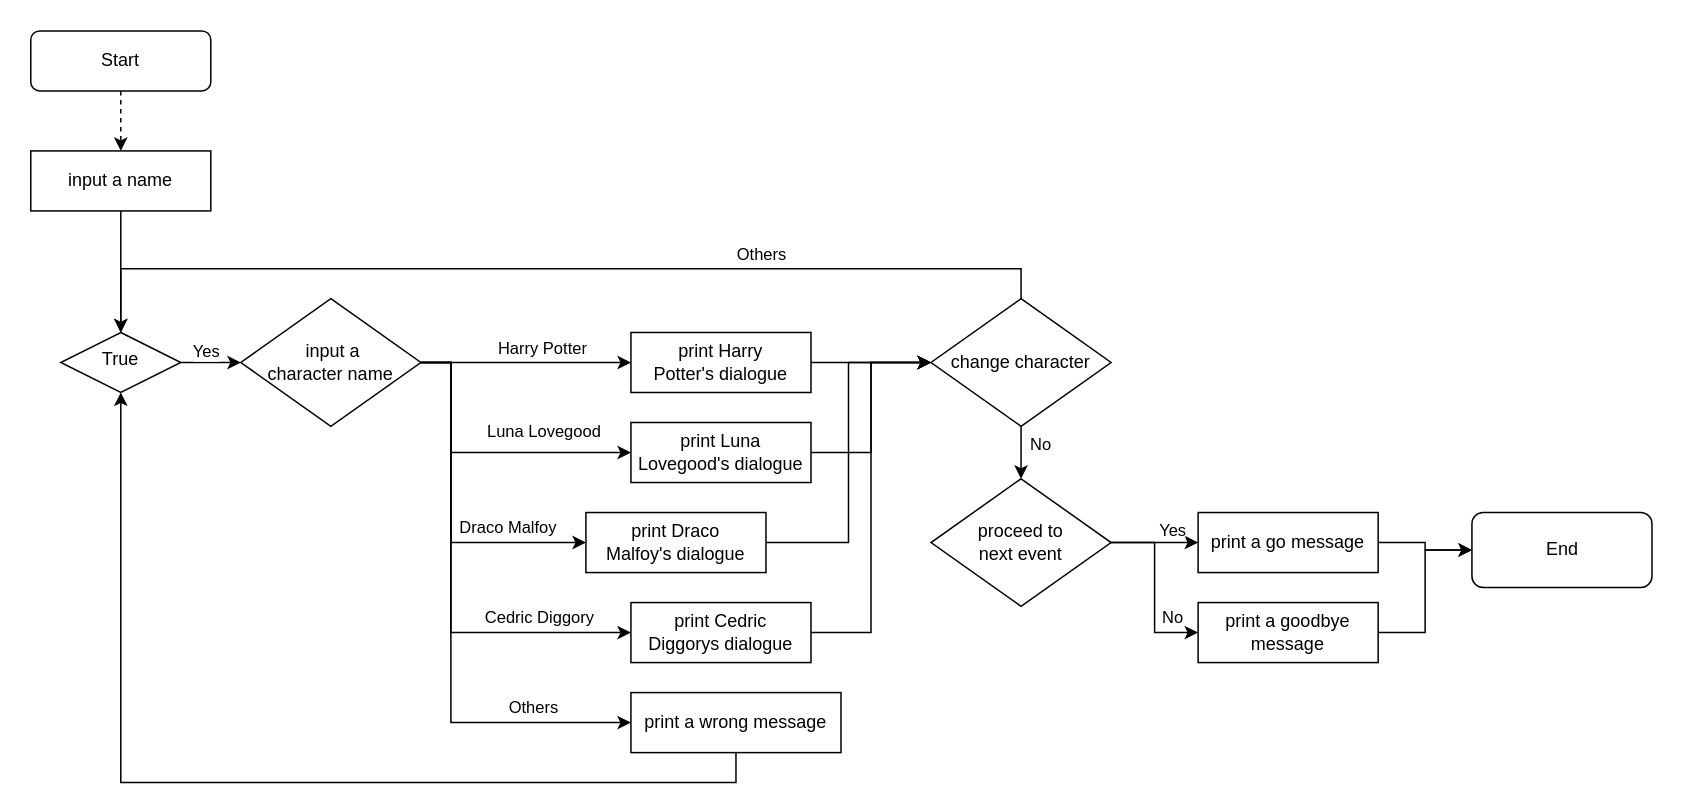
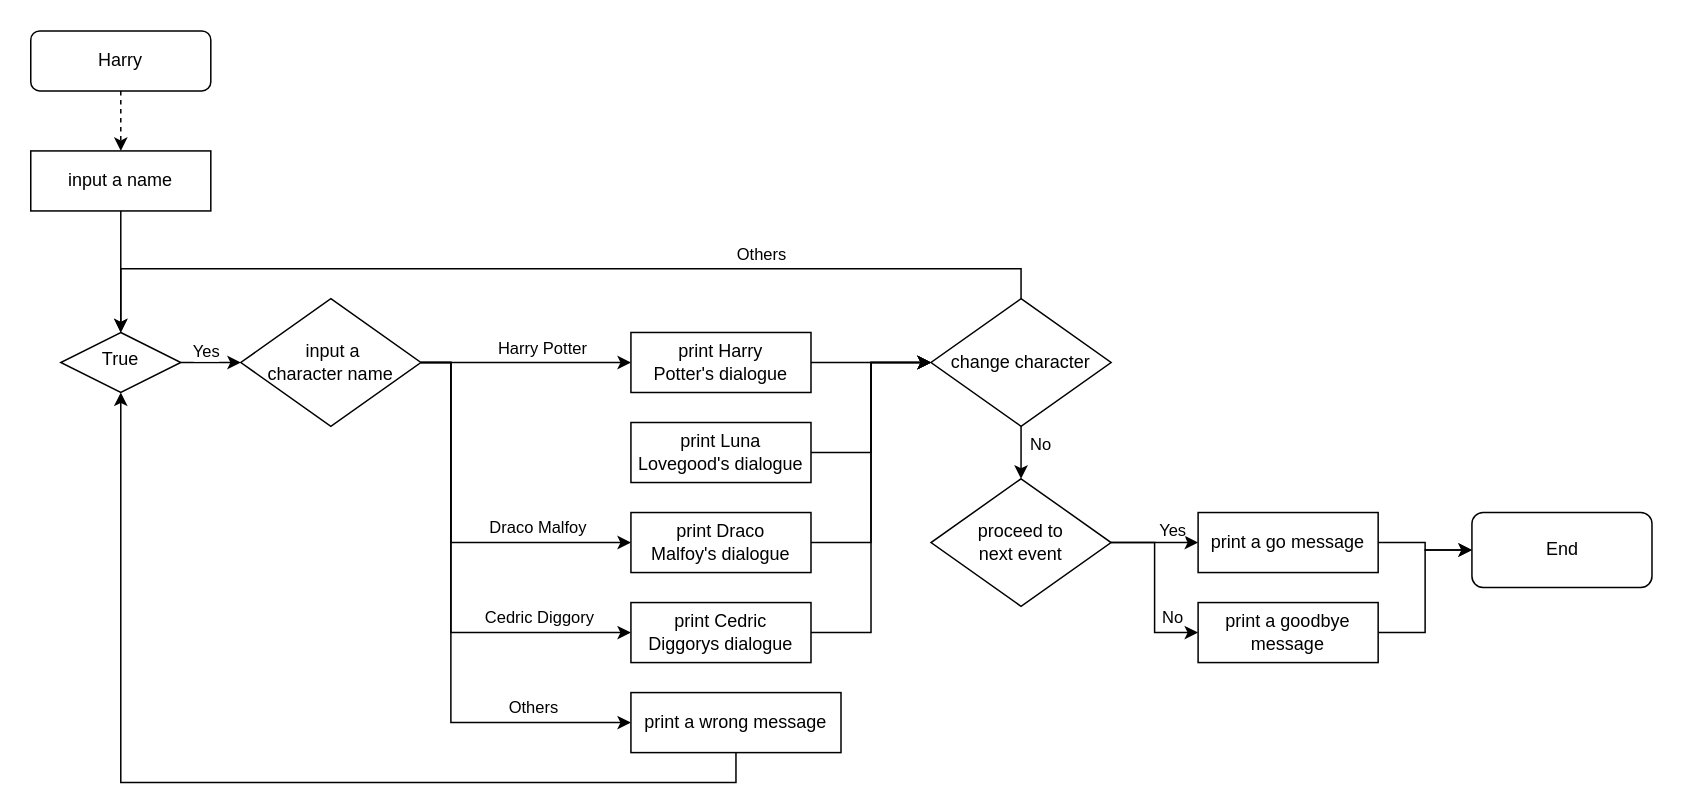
node "Start": label "Start" -> "Harry"
edge "input a character name" -> "print Luna Lovegood's dialogue": removed, label "Luna Lovegood"
node "print Draco Malfoy's dialogue": moved (676, 542) -> (721, 542)
